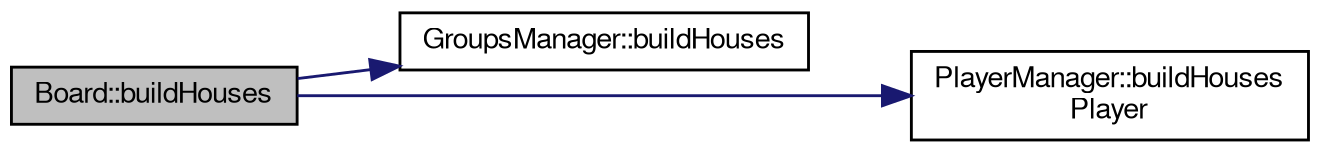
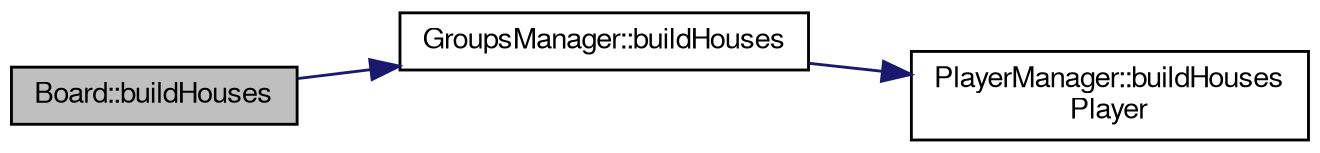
edge "Board::buildHouses" -> "PlayerManager::buildHouses Player": now "GroupsManager::buildHouses" -> "PlayerManager::buildHouses Player"
